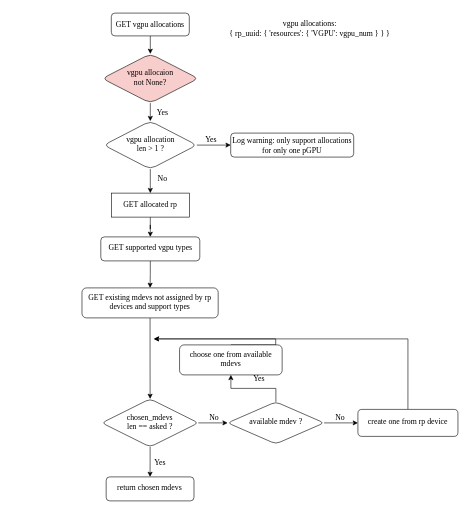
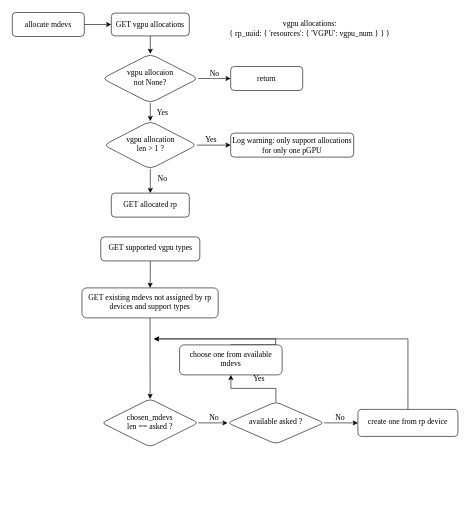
node "allocate mdevs": added
edge "allocate mdevs" -> "GET vgpu allocations": added
node "vgpu allocaion not None?": fillcolor #f8cecc -> #ffffff
edge "vgpu allocaion not None?" -> "return": added, label "No"
node "return": added
node "GET allocated rp": shape rectangle -> rounded rectangle
edge "GET allocated rp" -> "GET supported vgpu types": removed
node "available mdev ?": label "available mdev ?" -> "available asked ?"
edge "chosen_mdevslen == asked ?" -> "return chosen mdevs": removed, label "Yes"
node "return chosen mdevs": removed
